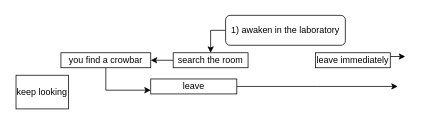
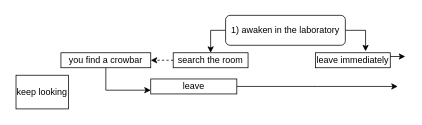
edge "1) awaken in the laboratory" -> "leave immediately": added
edge "search the room" -> "you find a crowbar": style solid -> dashed
